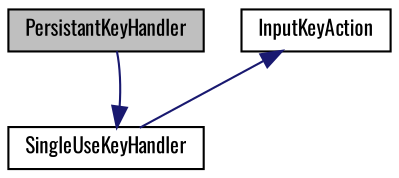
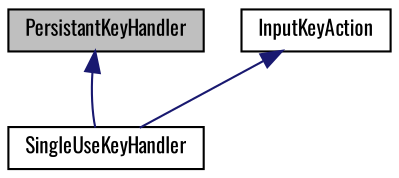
edge "PersistantKeyHandler" -> "SingleUseKeyHandler": reversed
